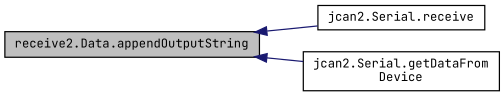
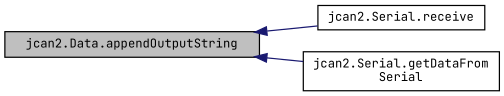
node "receive2.Data.appendOutputString": label "receive2.Data.appendOutputString" -> "jcan2.Data.appendOutputString"
node "jcan2.Serial.getDataFrom Device": label "jcan2.Serial.getDataFrom Device" -> "jcan2.Serial.getDataFrom Serial"
